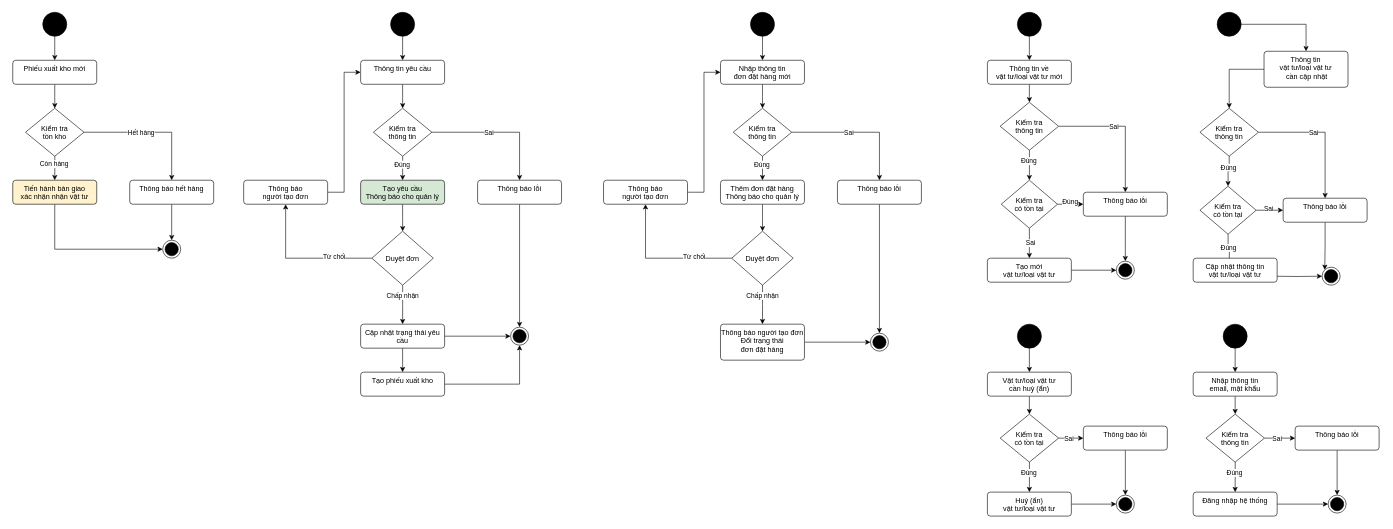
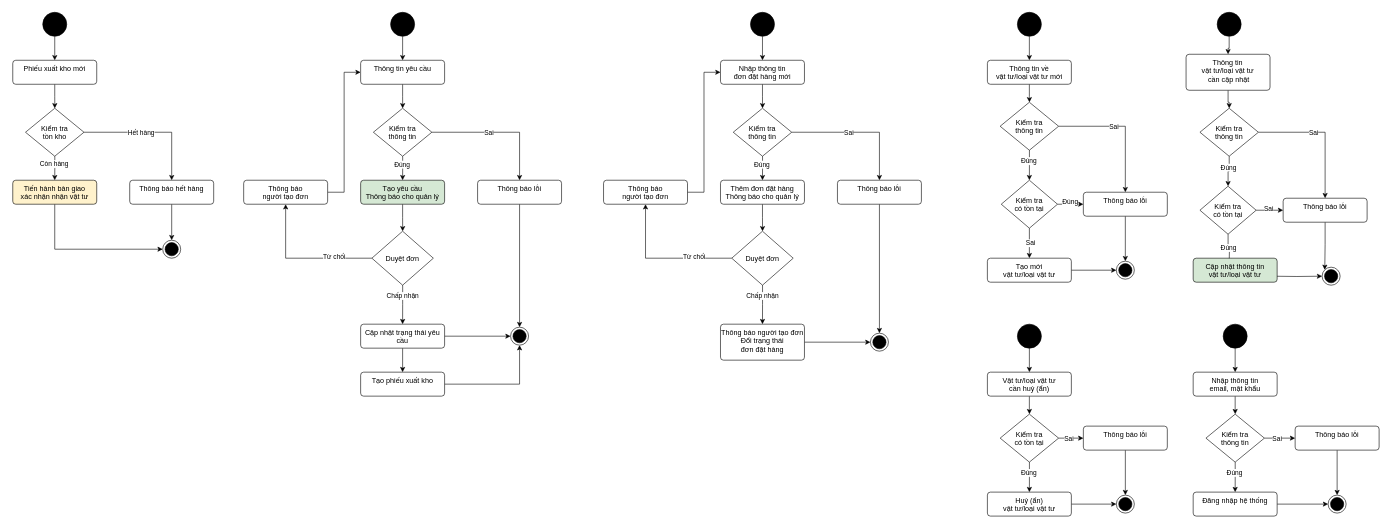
node "Thông tin vật tư/loại vật tư cần cập nhật": moved (1306, 69) -> (1228, 72)
node "Cập nhật thông tin vật tư/loại vật tư": fillcolor #ffffff -> #d5e8d4
